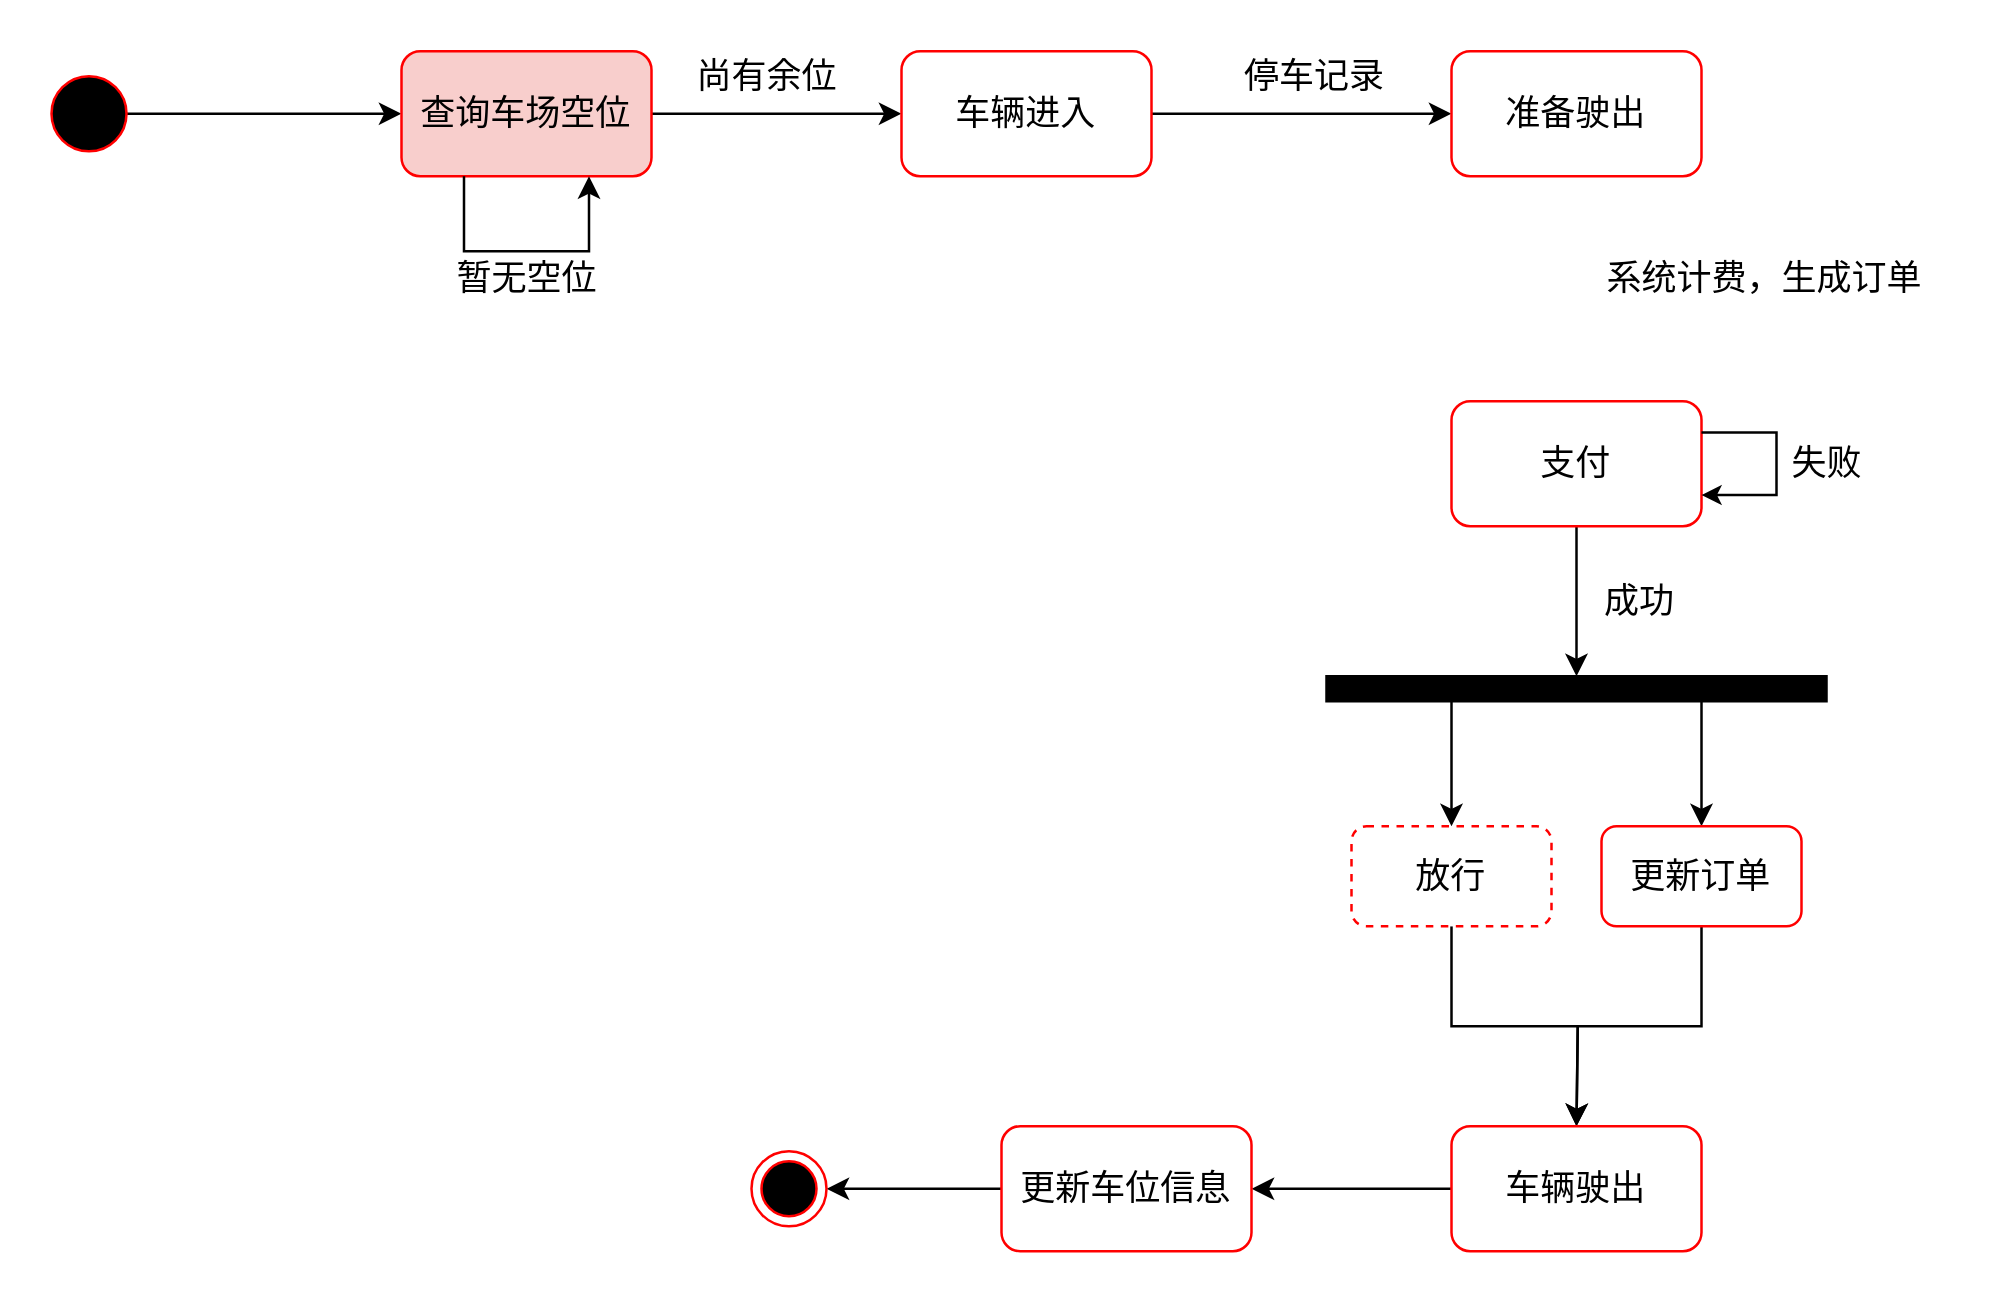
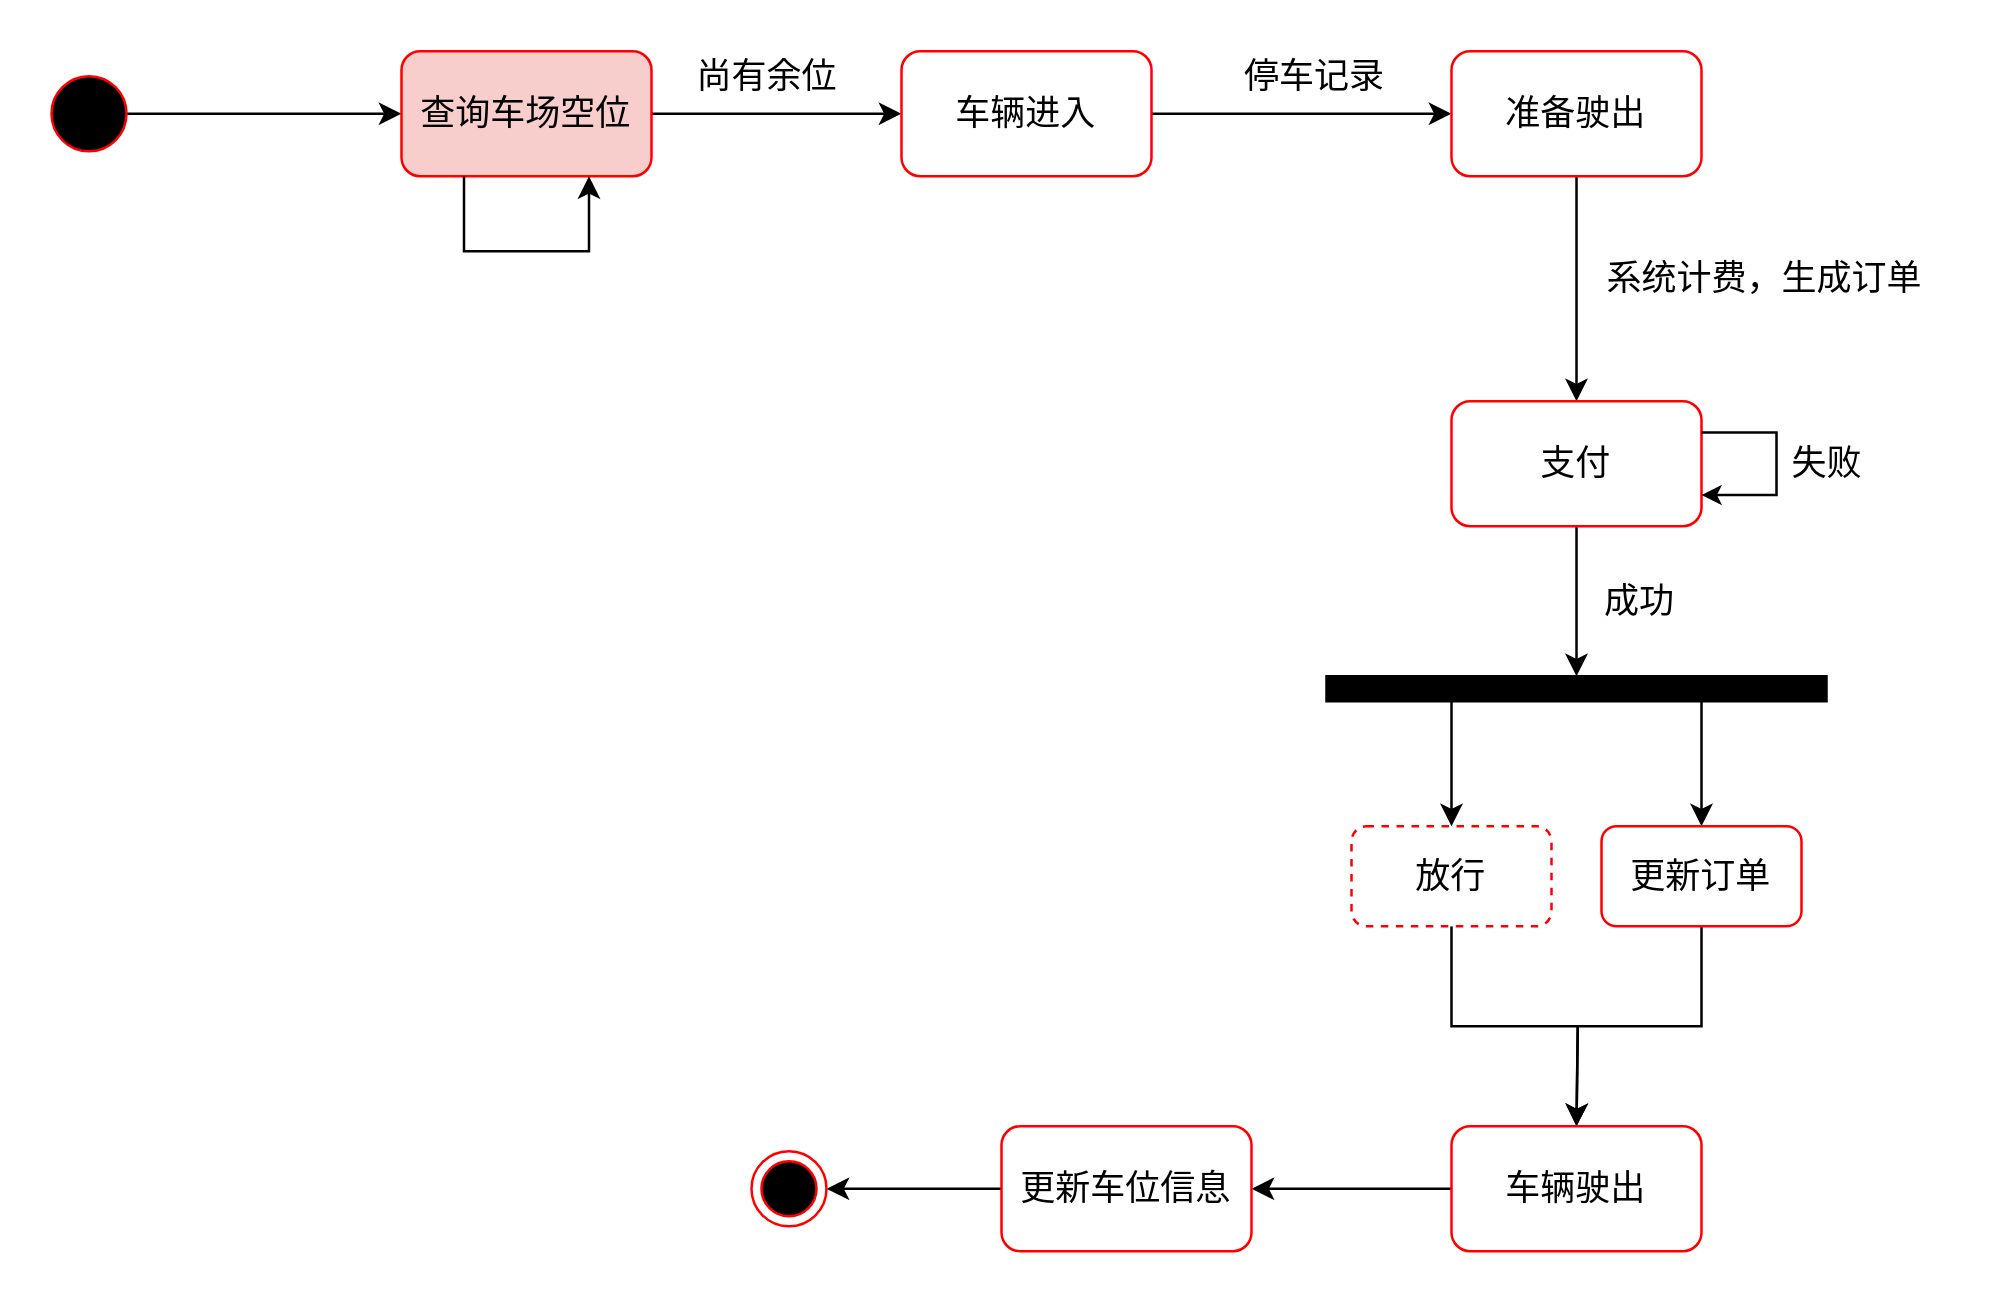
node "暂无空位": removed
edge "准备驶出" -> "支付": added
